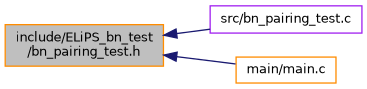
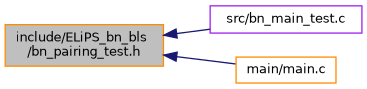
node "src/bn_pairing_test.c": label "src/bn_pairing_test.c" -> "src/bn_main_test.c"
node "include/ELiPS_bn_test /bn_pairing_test.h": label "include/ELiPS_bn_test /bn_pairing_test.h" -> "include/ELiPS_bn_bls /bn_pairing_test.h"
